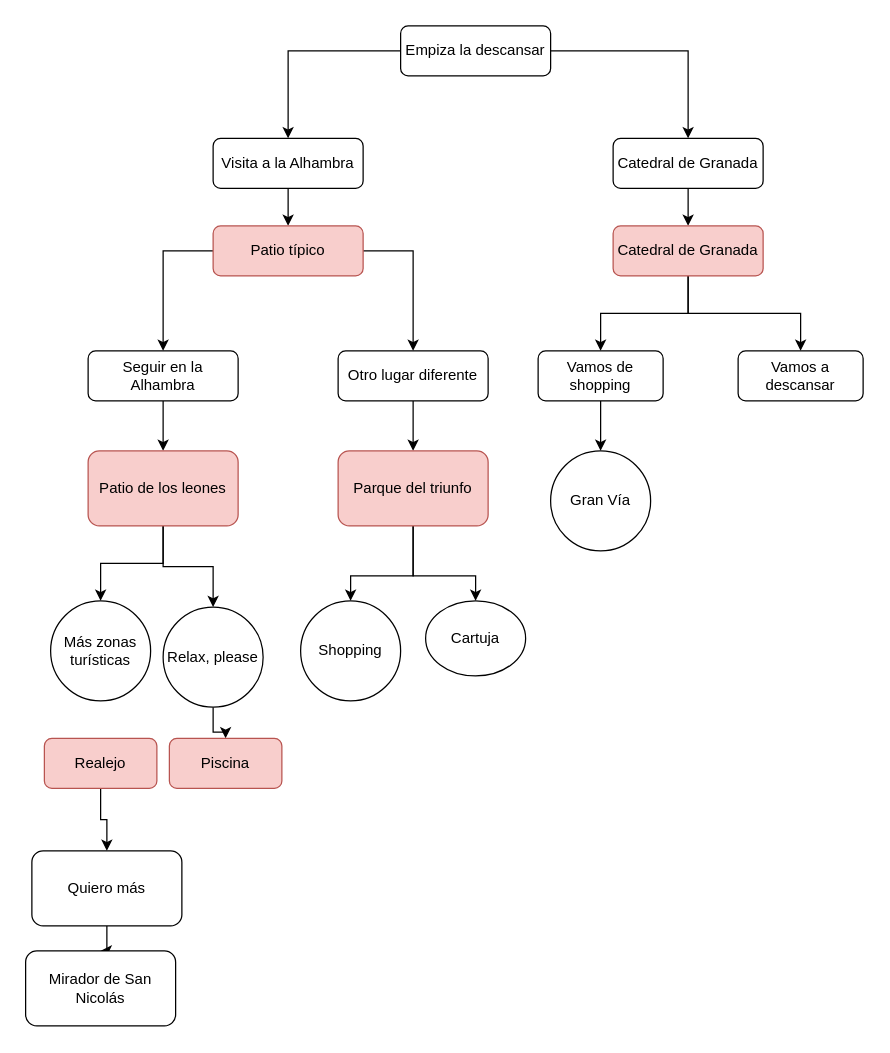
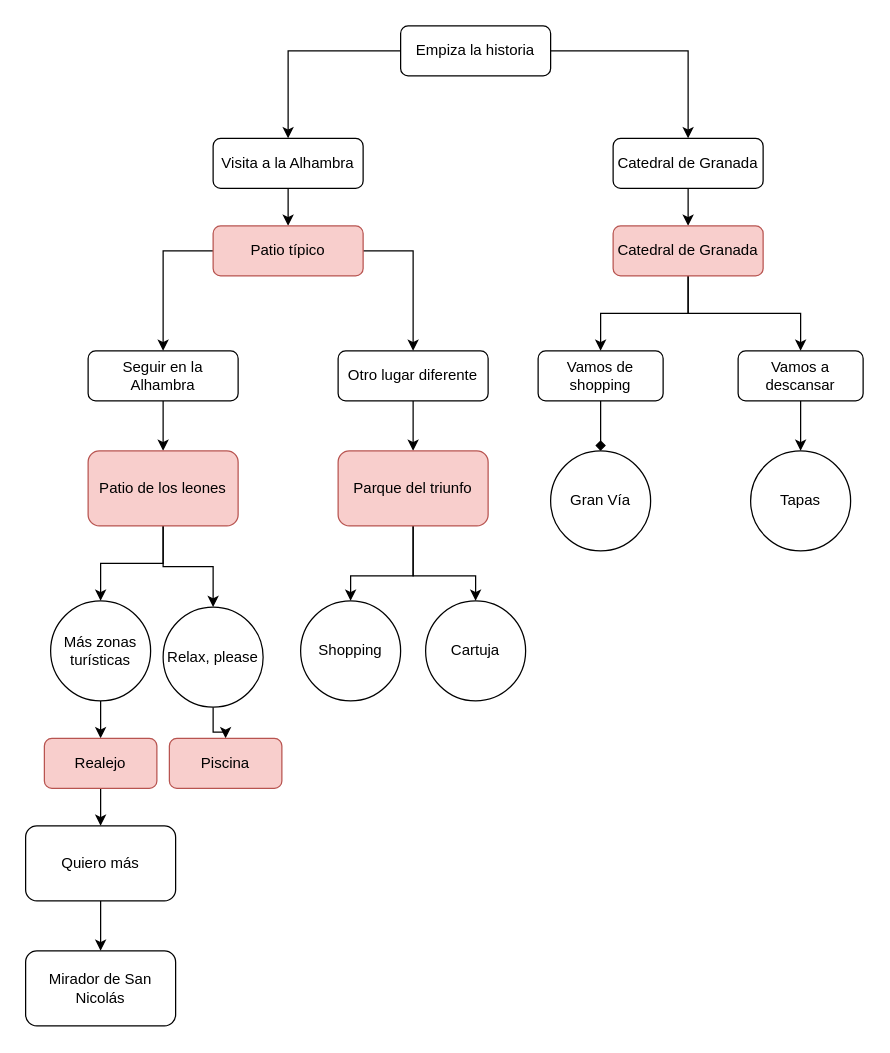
node "Empiza la descansar": label "Empiza la descansar" -> "Empiza la historia"
edge "Vamos a descansar" -> "Tapas": added
edge "Vamos de shopping" -> "Gran Vía": arrowhead classic -> diamond
node "Tapas": added
node "Cartuja": size 100x75 -> 100x100
edge "Más zonas turísticas" -> "Realejo": added
node "Quiero más": moved (107, 888) -> (101, 863)
